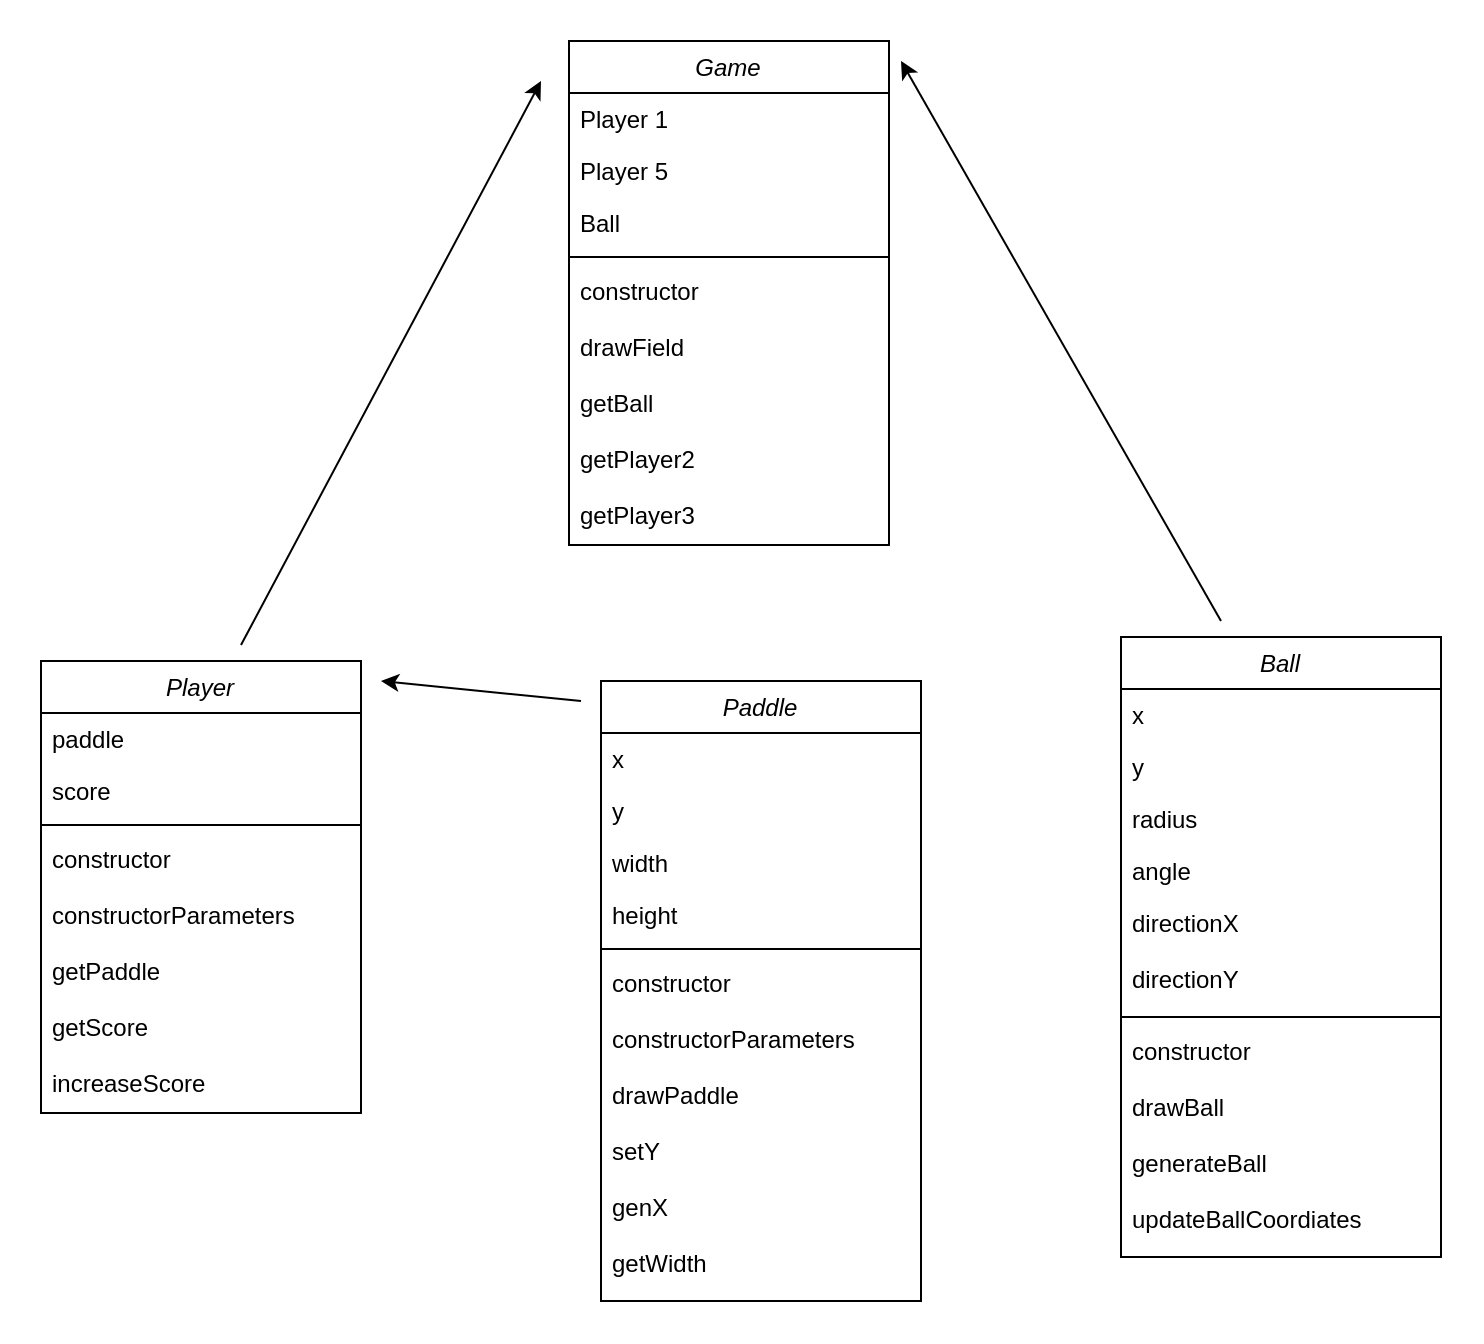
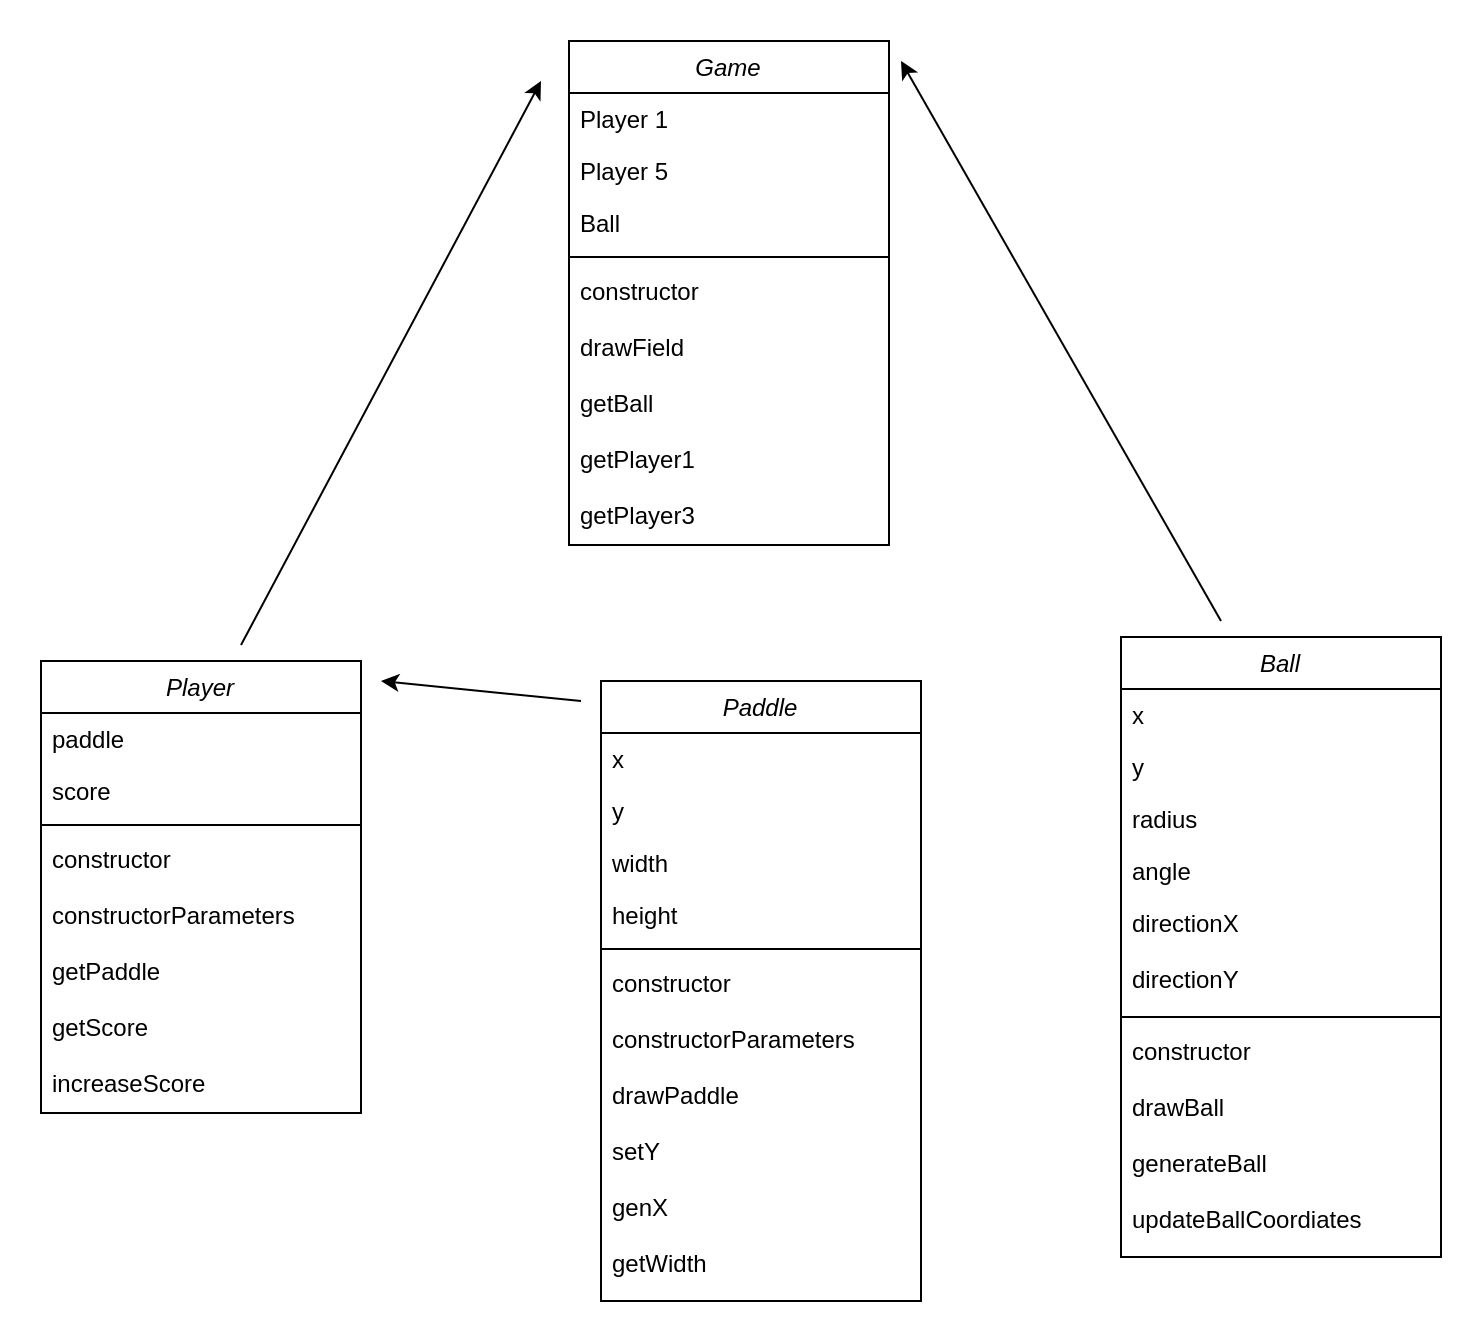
node "getPlayer2": label "getPlayer2" -> "getPlayer1"
